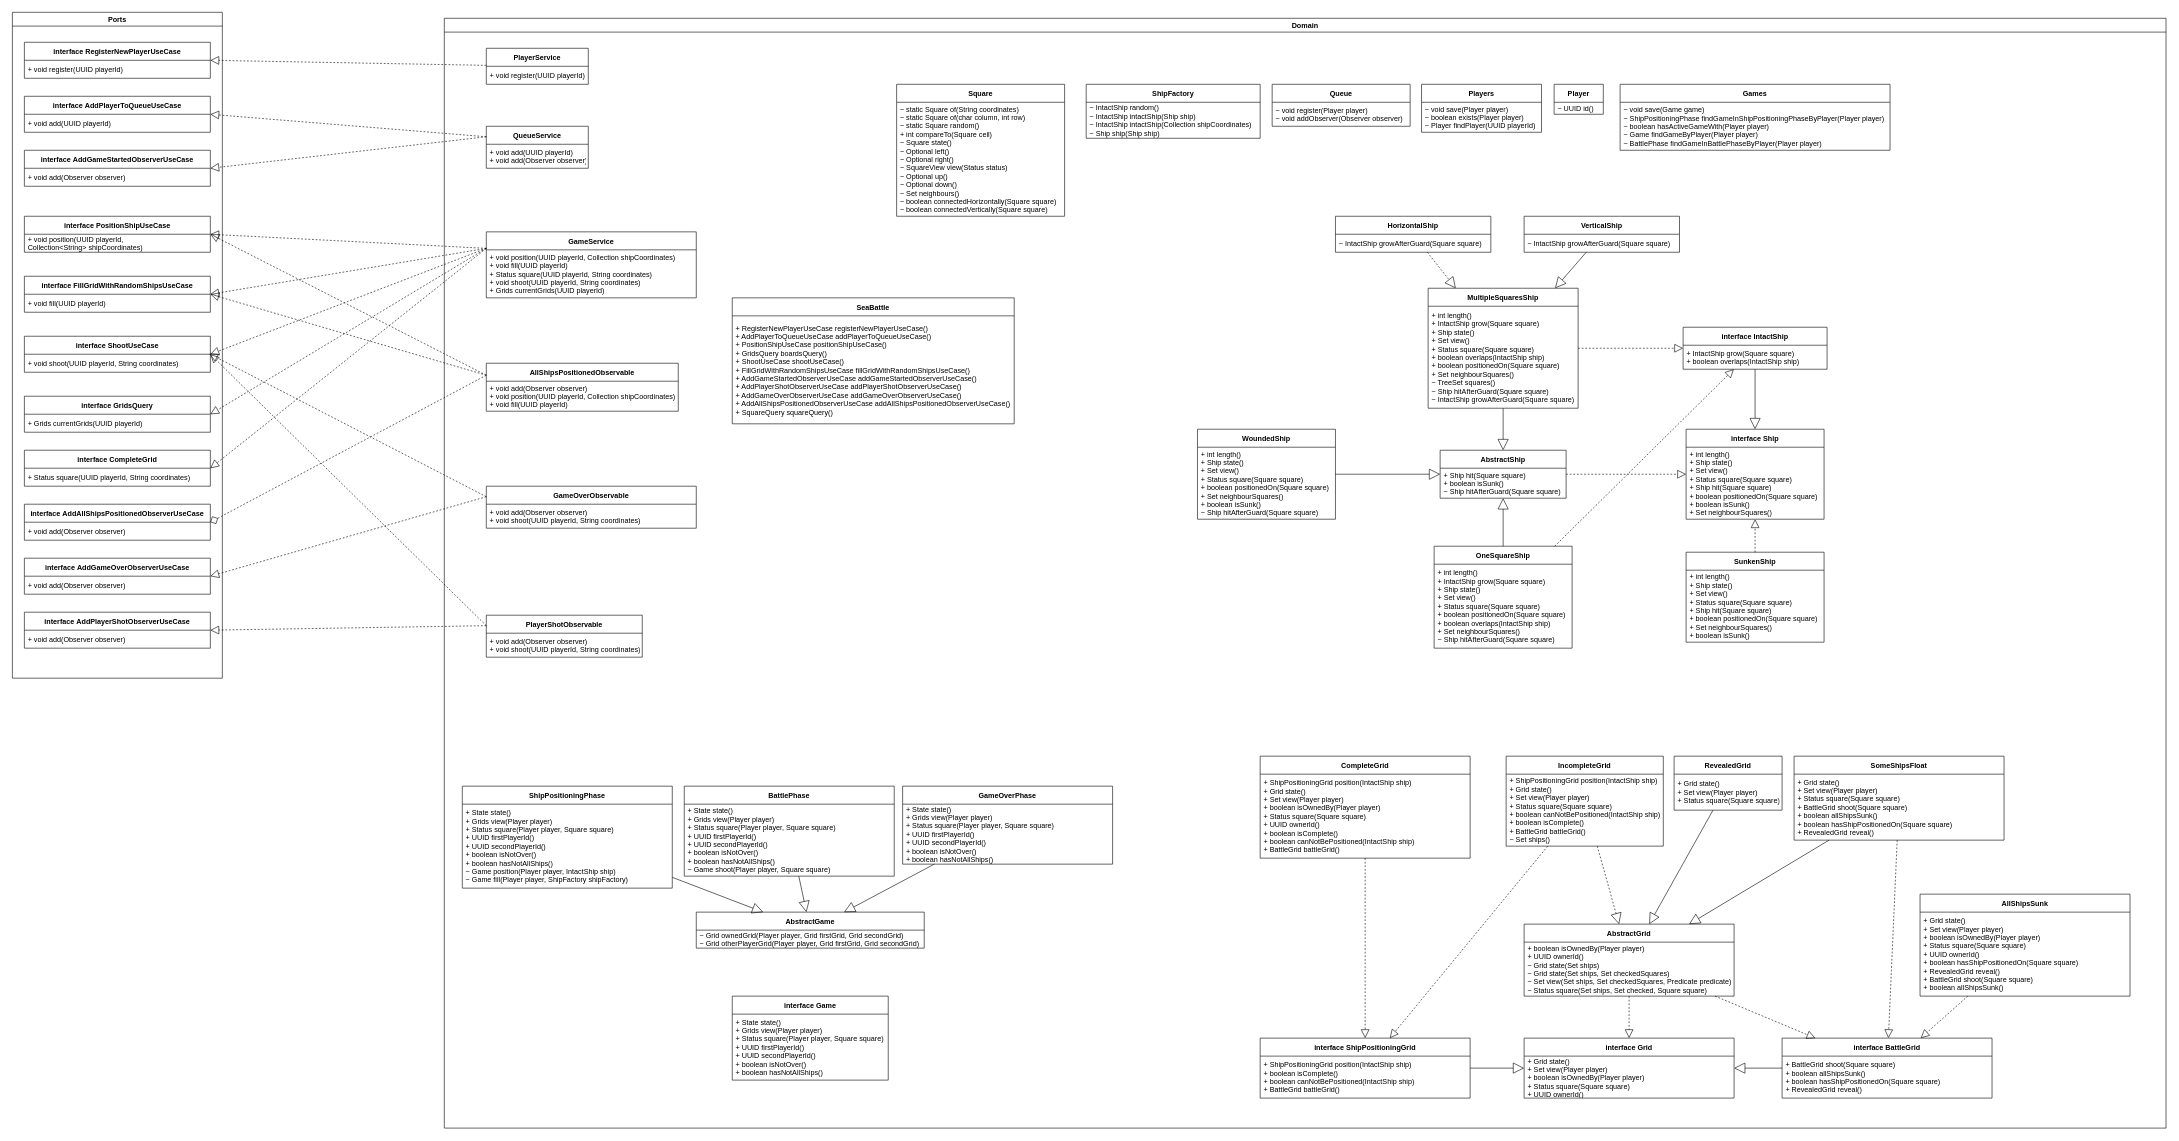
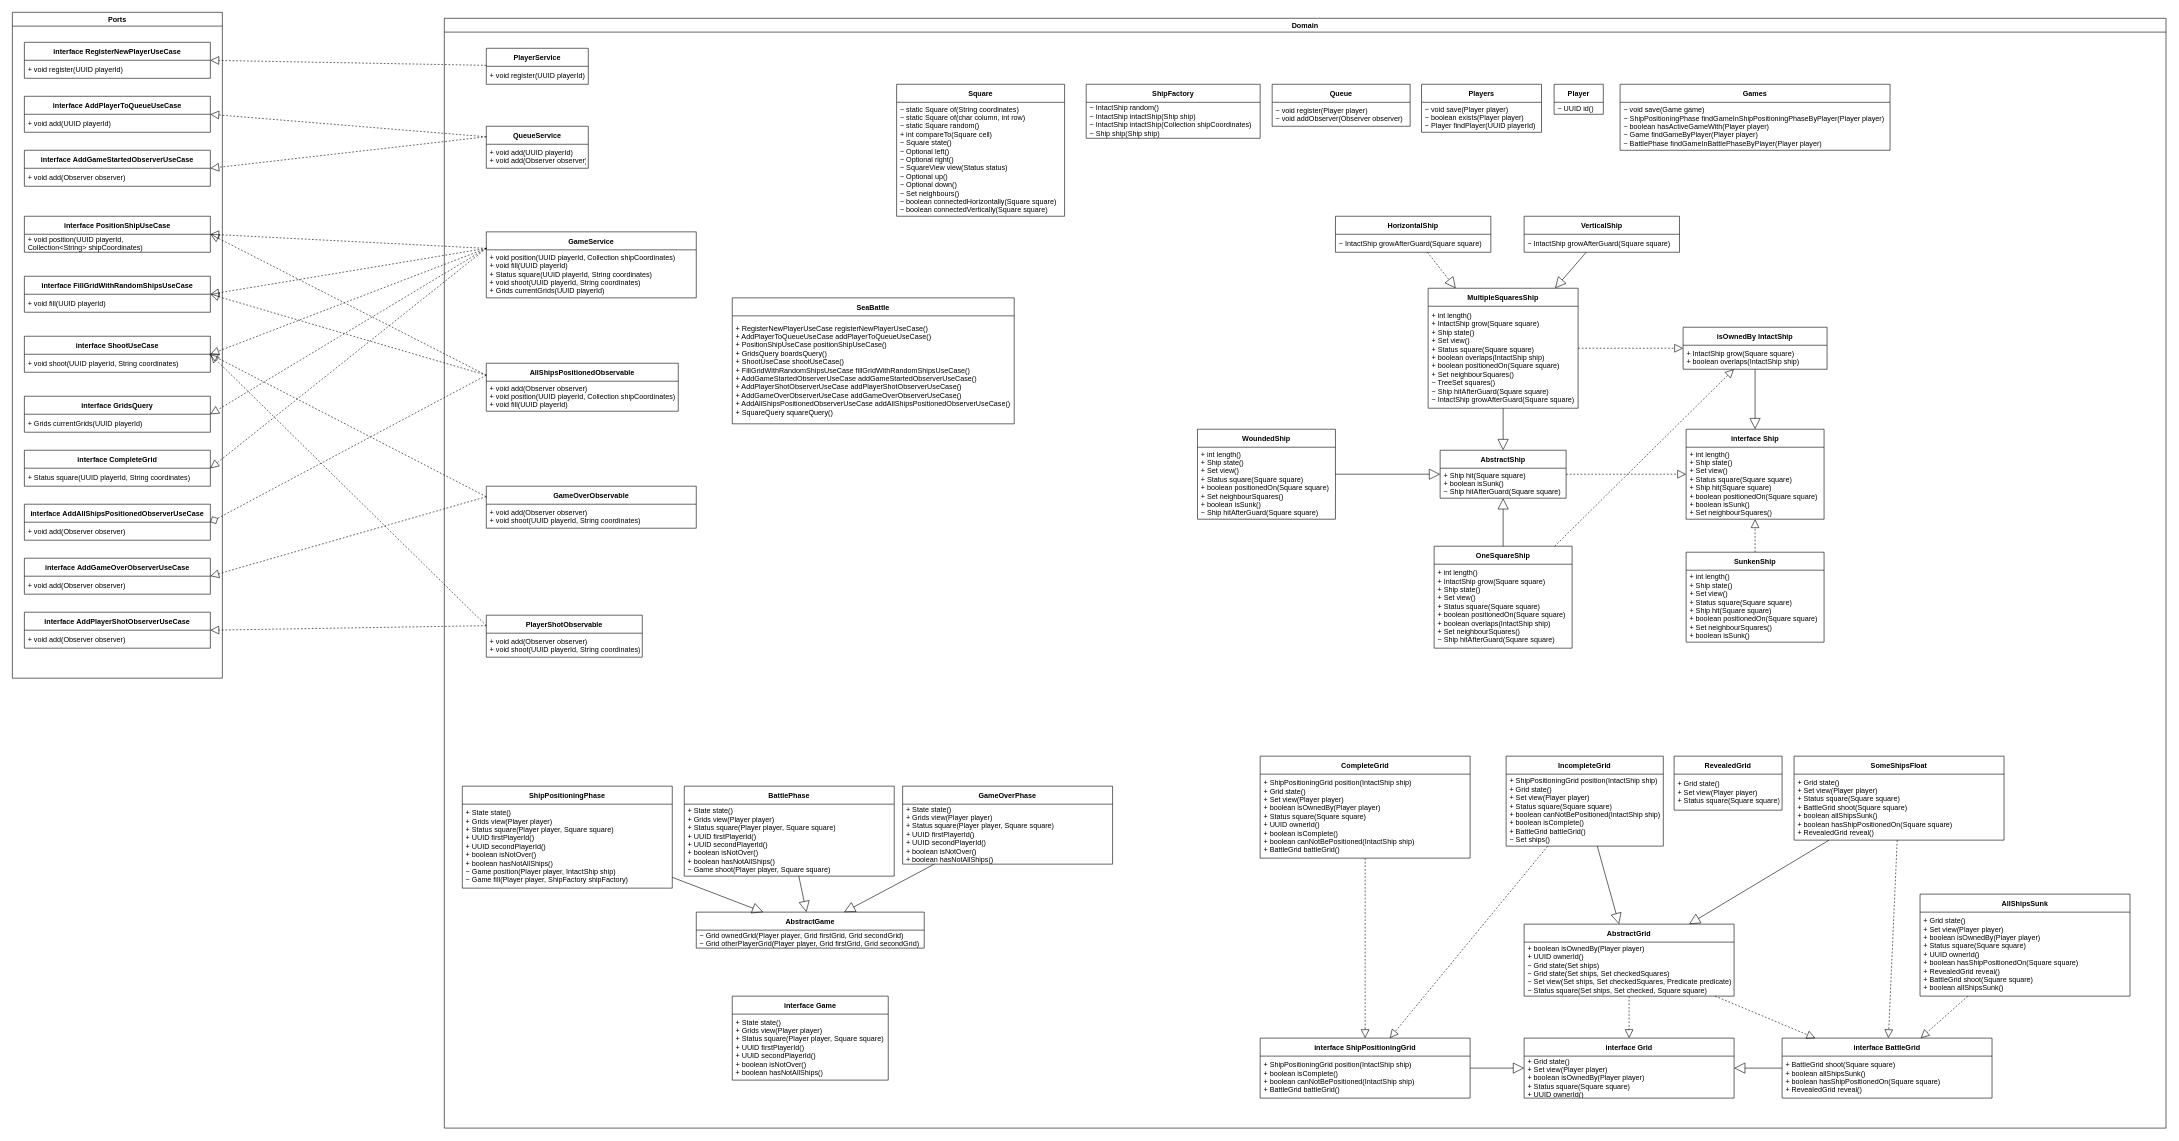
node "interface IntactShip": label "interface IntactShip" -> "isOwnedBy IntactShip"
edge "RevealedGrid" -> "AbstractGrid": removed
edge "IncompleteGrid" -> "AbstractGrid": style dashed -> solid
